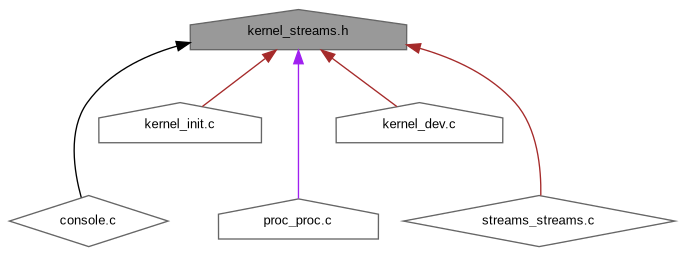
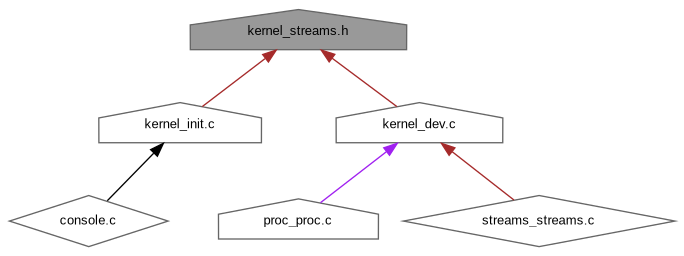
edge "streams_streams.c" -> "kernel_streams.h": now "streams_streams.c" -> "kernel_dev.c"
edge "console.c" -> "kernel_streams.h": now "console.c" -> "kernel_init.c"
edge "proc_proc.c" -> "kernel_streams.h": now "proc_proc.c" -> "kernel_dev.c"
